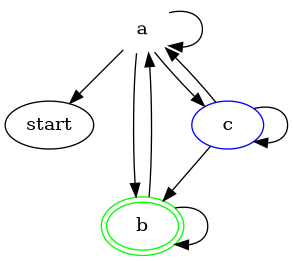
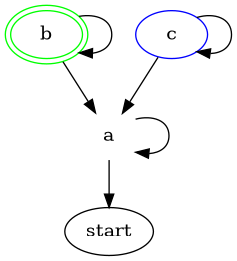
edge "a" -> "c": removed
edge "a" -> "b": removed
edge "c" -> "b": removed
